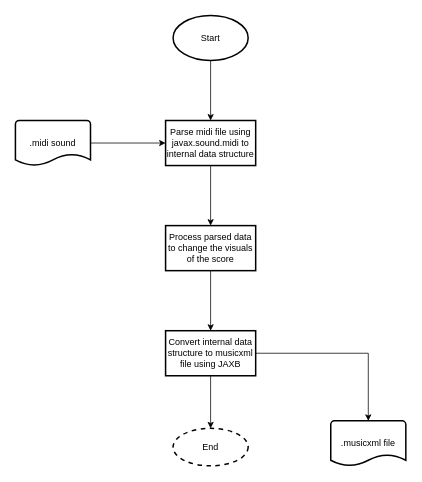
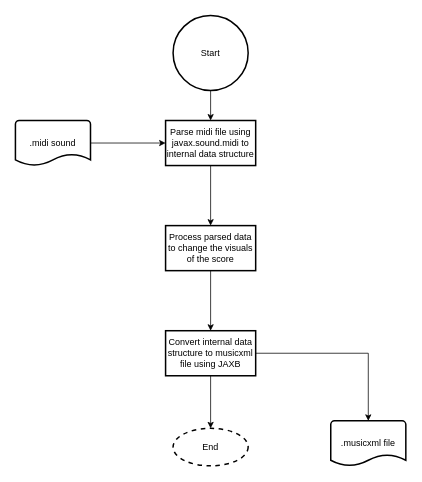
node "Start": size 75x45 -> 75x75
